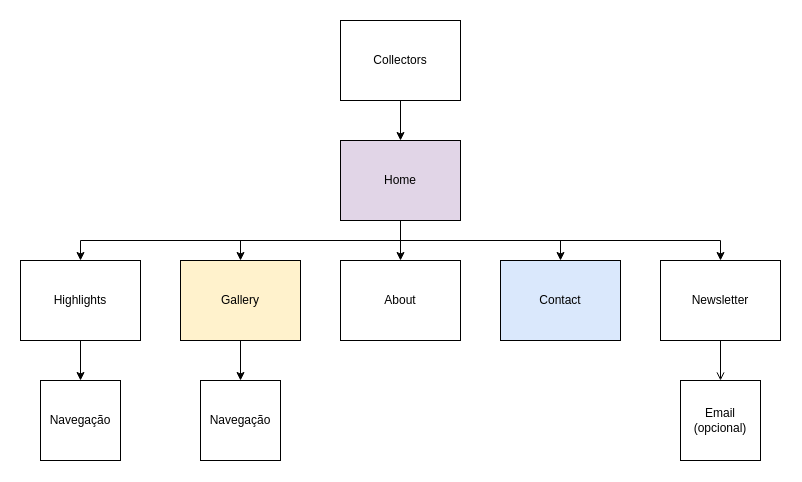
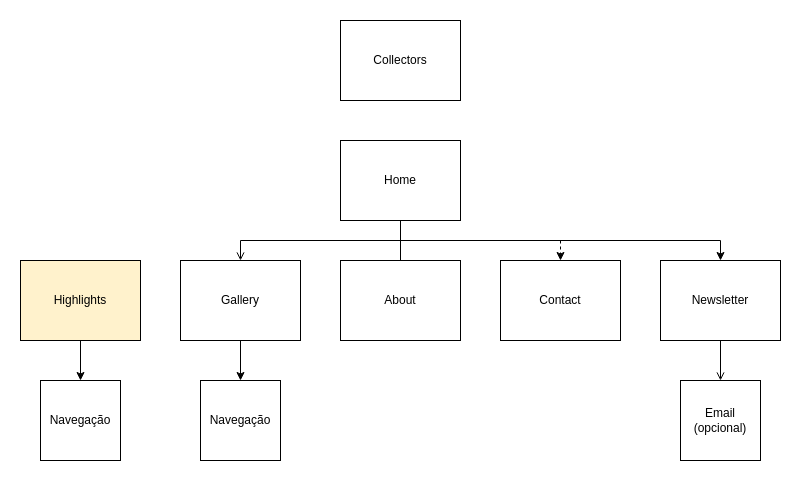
edge "Collectors" -> "Home": removed
node "Home": fillcolor #e1d5e7 -> #ffffff
edge "Home" -> "Highlights": removed
edge "Home" -> "Contact": style solid -> dashed
edge "Home" -> "Gallery": arrowhead classic -> open
edge "Home" -> "About": arrowhead classic -> none
node "Highlights": fillcolor #ffffff -> #fff2cc
node "Gallery": fillcolor #fff2cc -> #ffffff
node "Contact": fillcolor #dae8fc -> #ffffff
